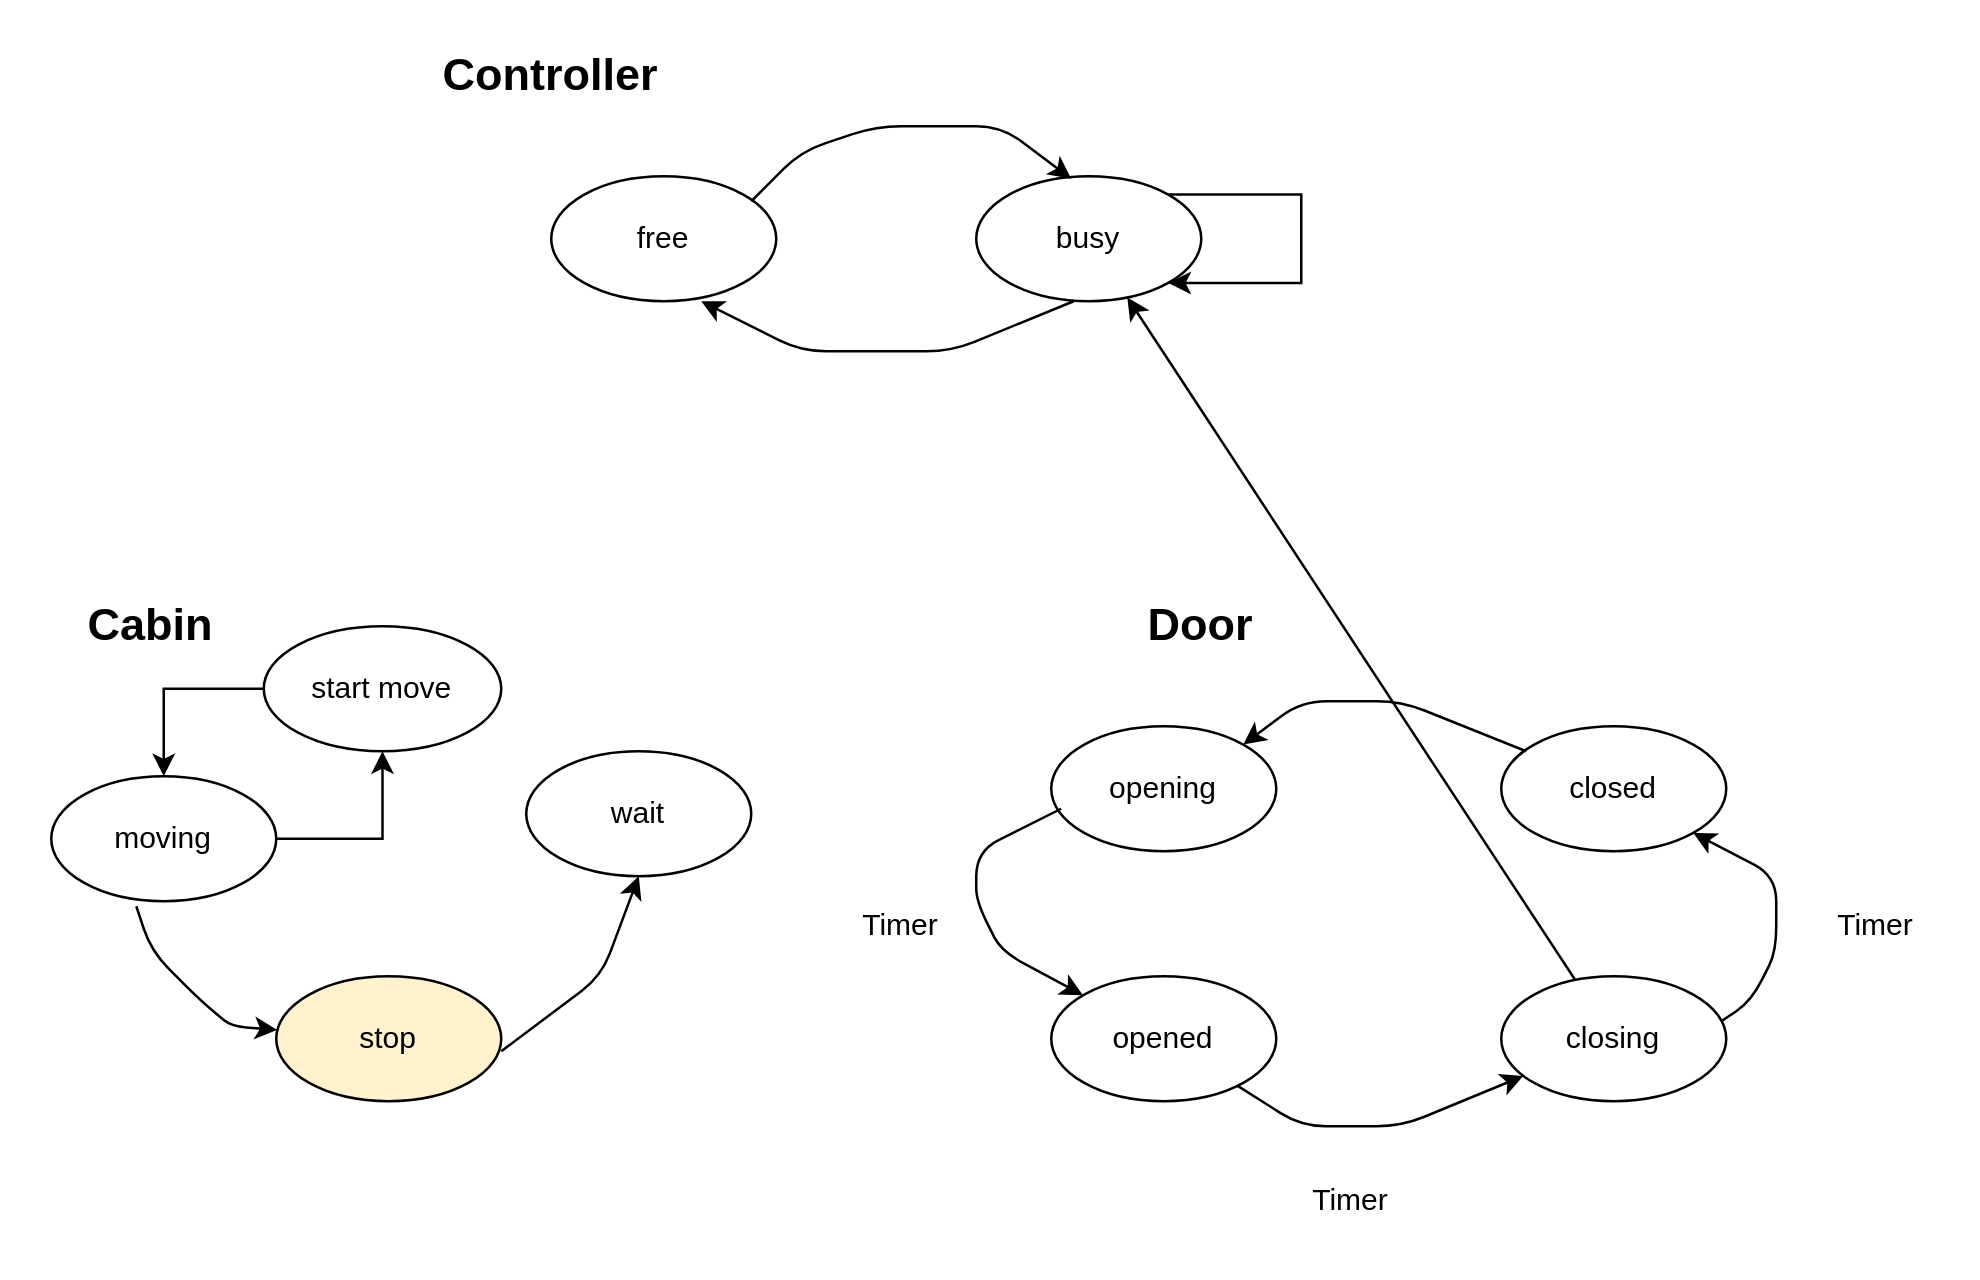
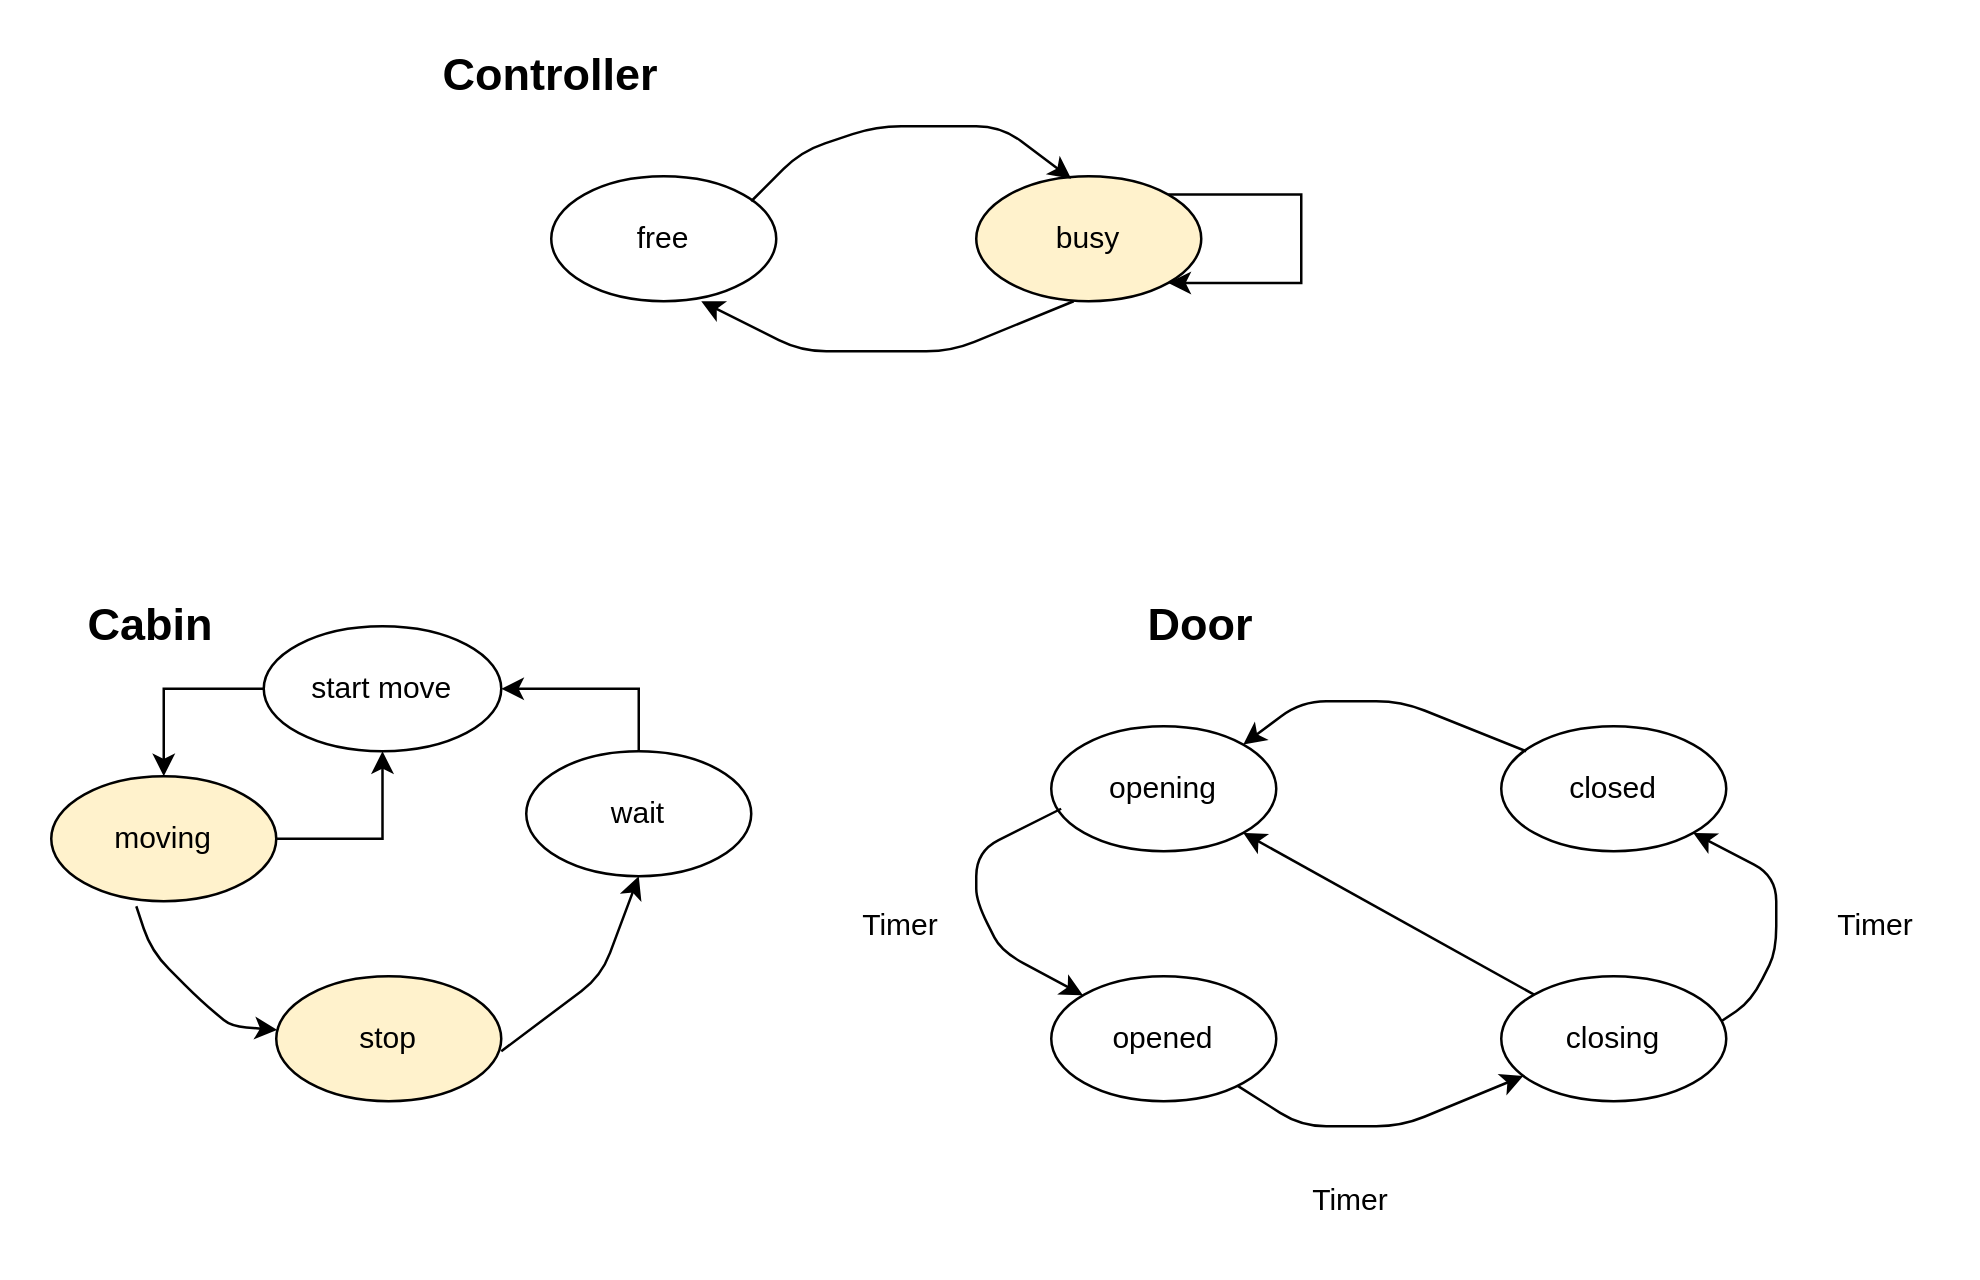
node "busy": fillcolor #ffffff -> #fff2cc
edge "closing" -> "busy": now "closing" -> "opening"
edge "wait" -> "start move": added
node "moving": fillcolor #ffffff -> #fff2cc
